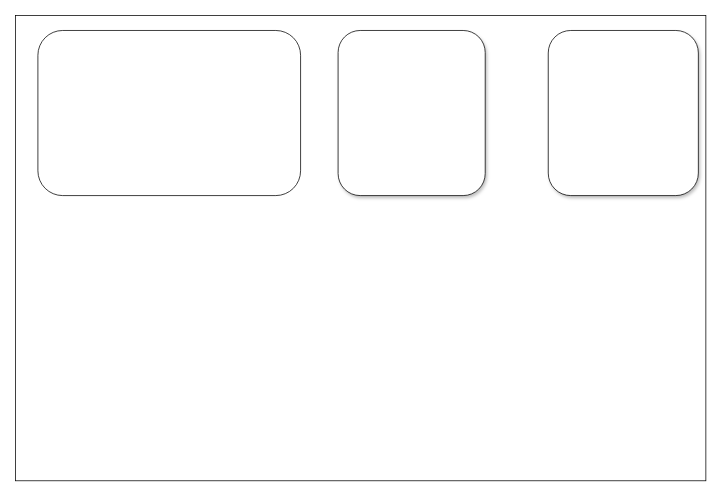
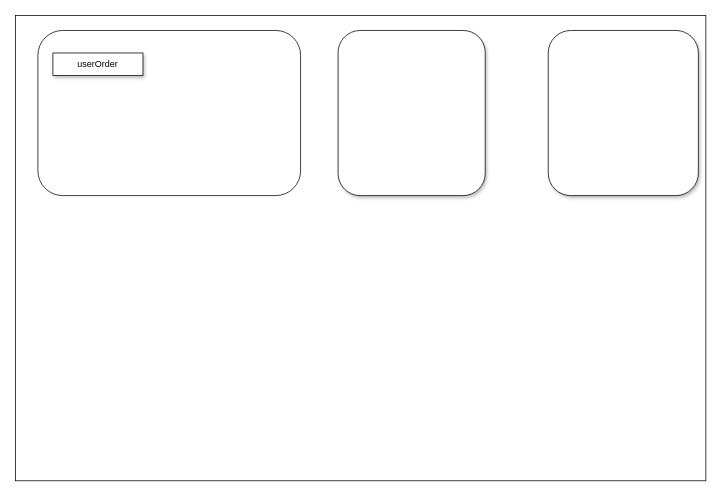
node "userOrder": added
